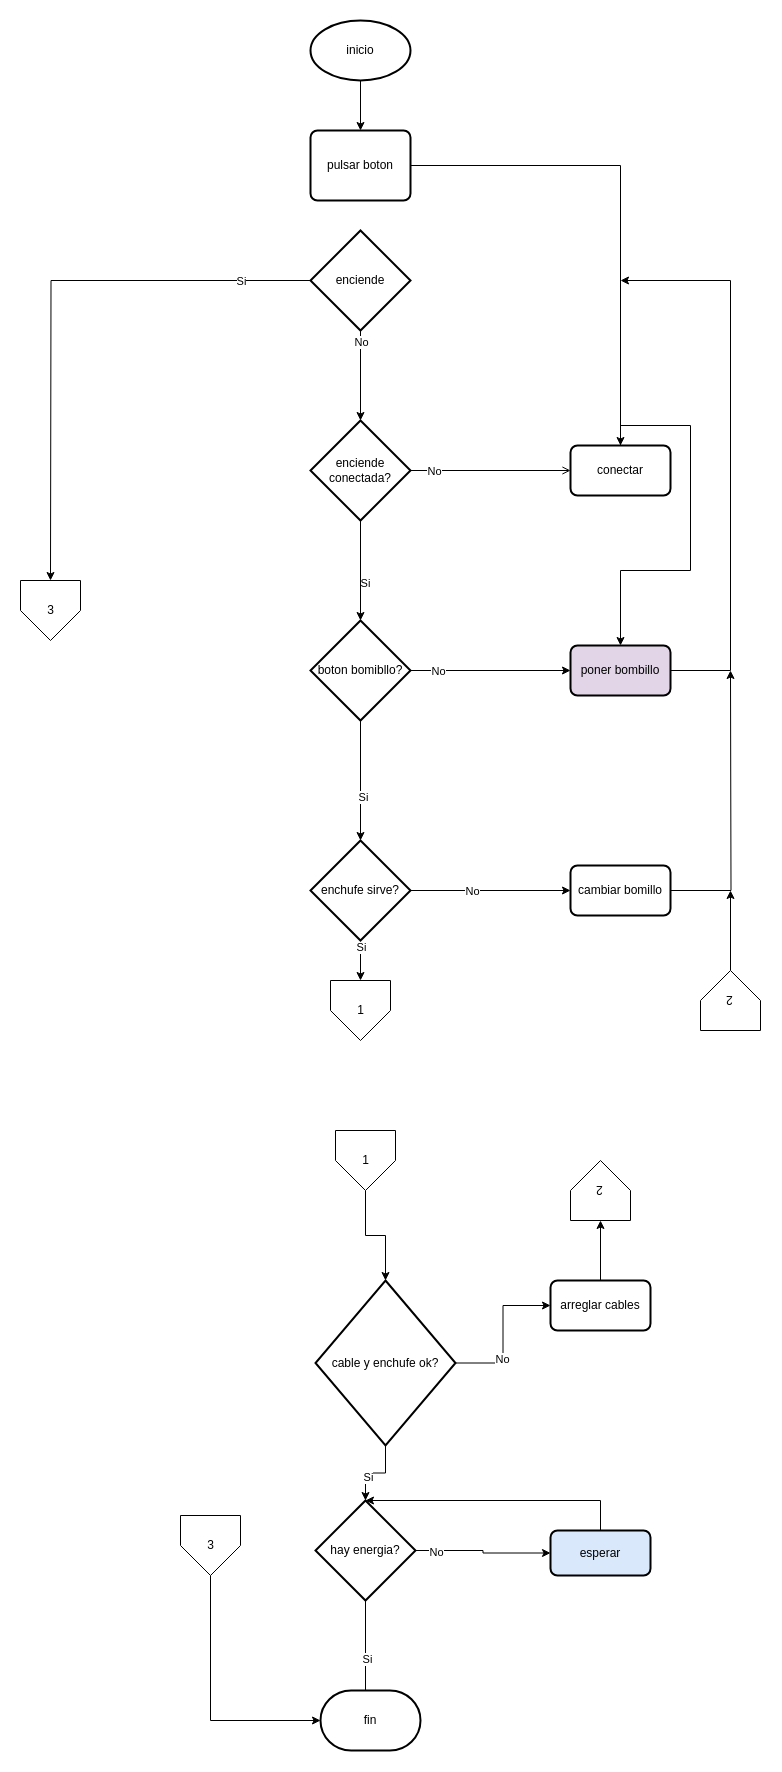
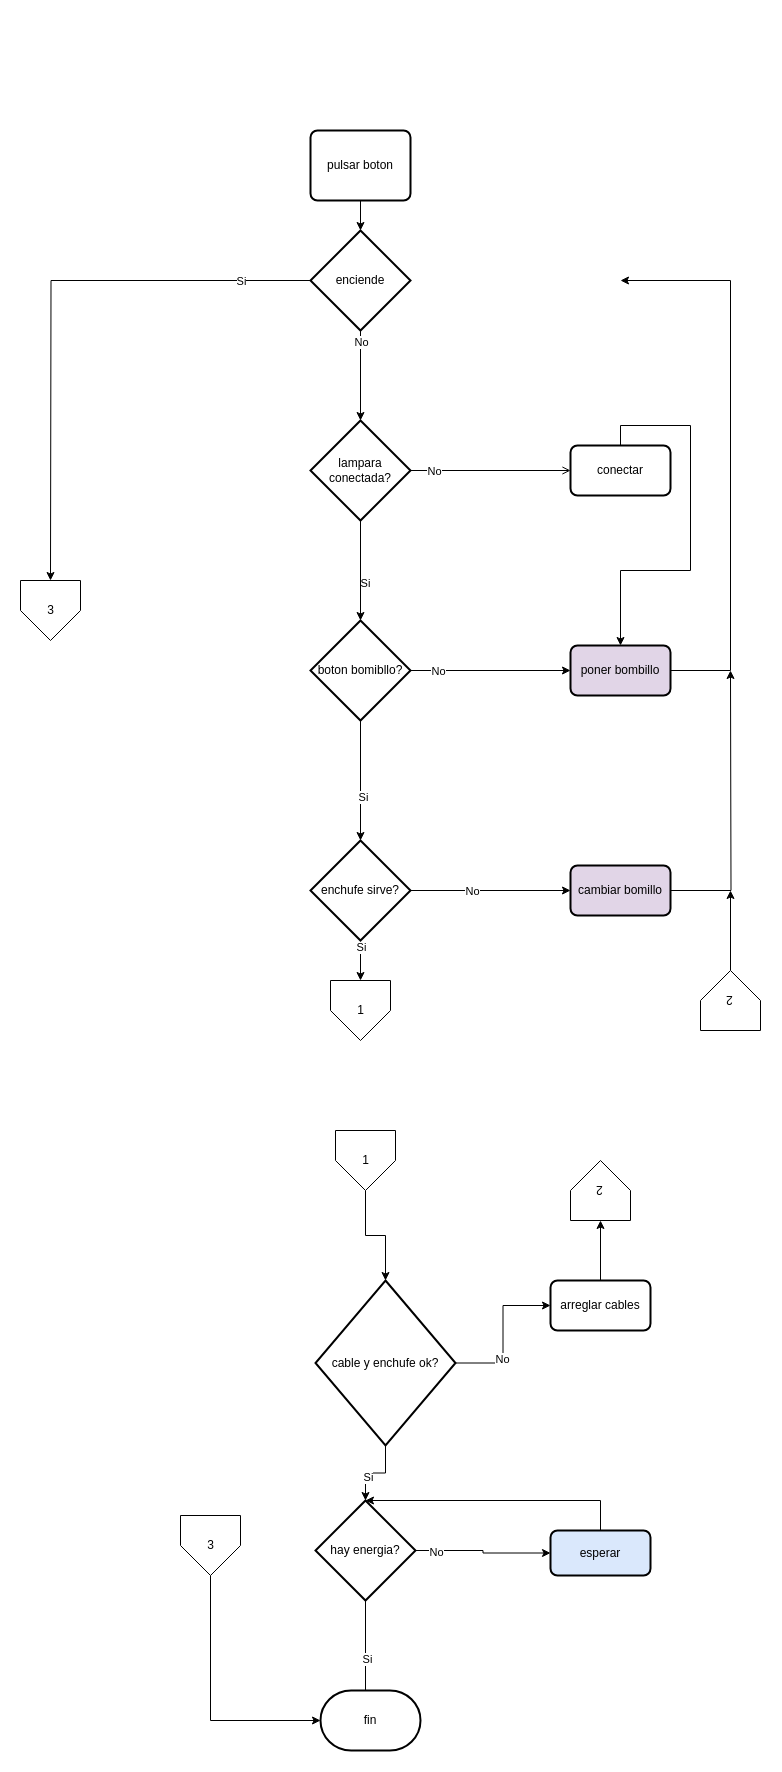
node "inicio": removed
edge "inicio" -> "pulsar boton": removed
edge "pulsar boton" -> "conectar": now "pulsar boton" -> "enciende"
node "enciende conectada?": label "enciende conectada?" -> "lampara conectada?"
node "cambiar bomillo": fillcolor #ffffff -> #e1d5e7
